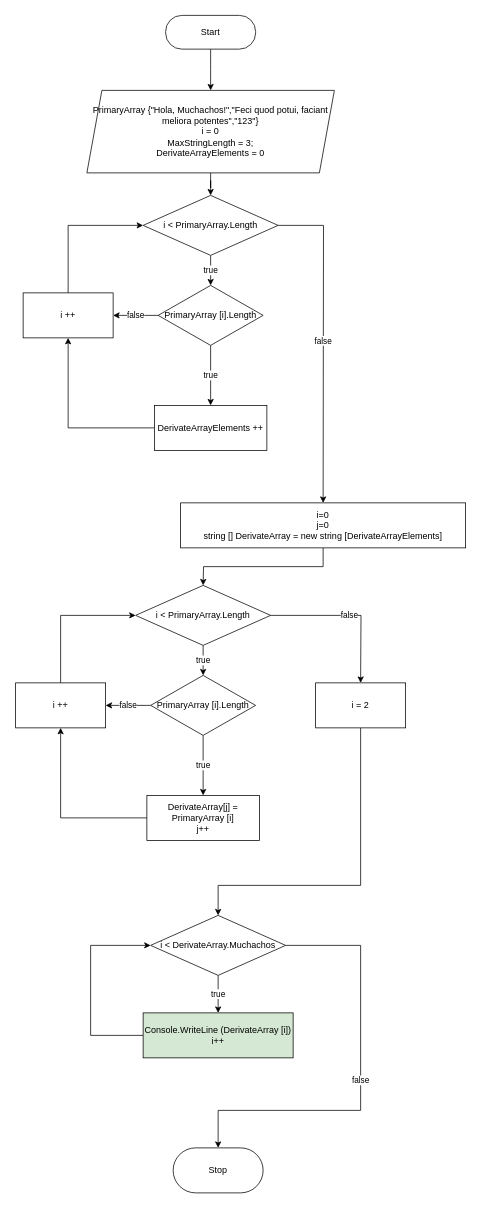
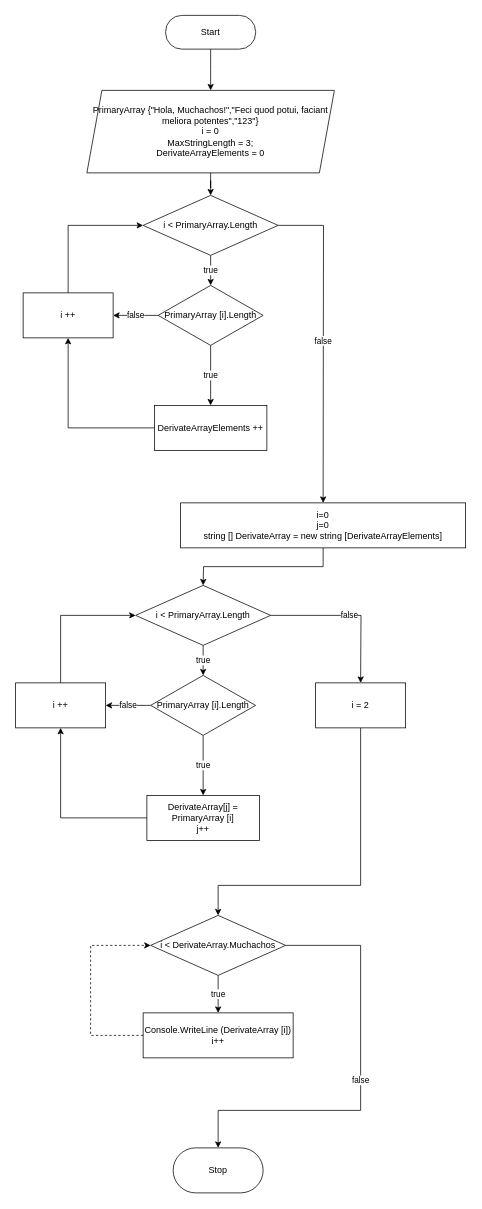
edge "Console.WriteLine (DerivateArray [i]) i++" -> "i < DerivateArray.Muchachos": style solid -> dashed
node "Console.WriteLine (DerivateArray [i]) i++": fillcolor #d5e8d4 -> #ffffff
